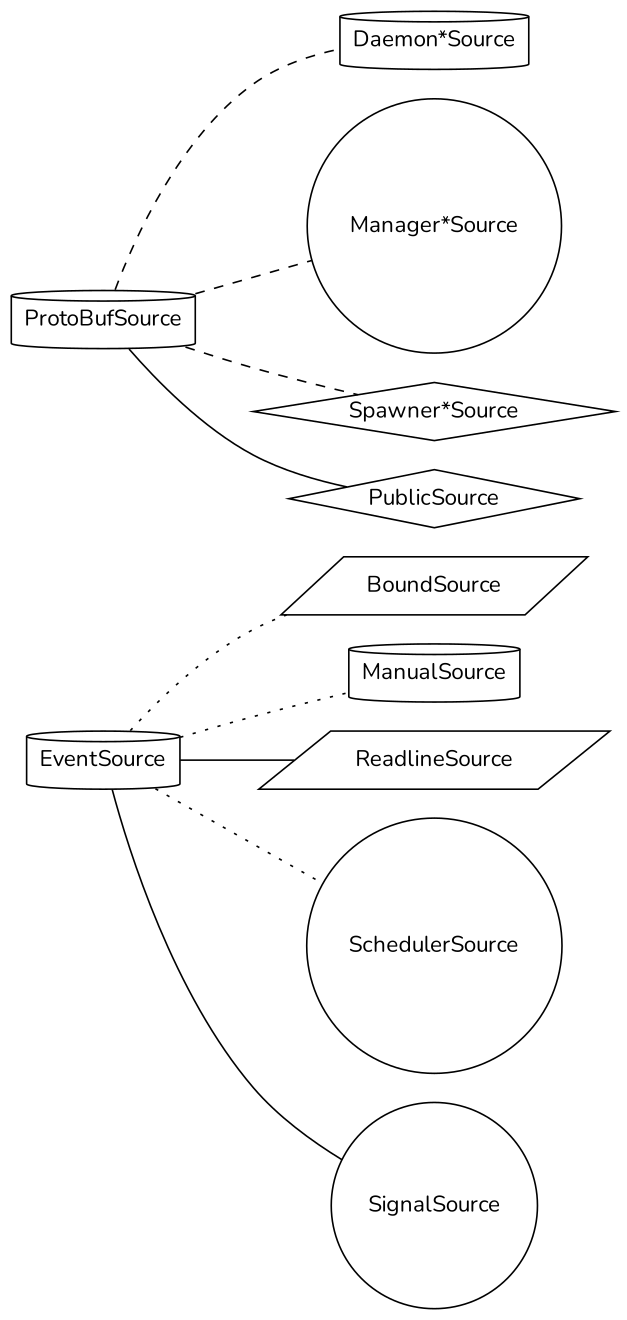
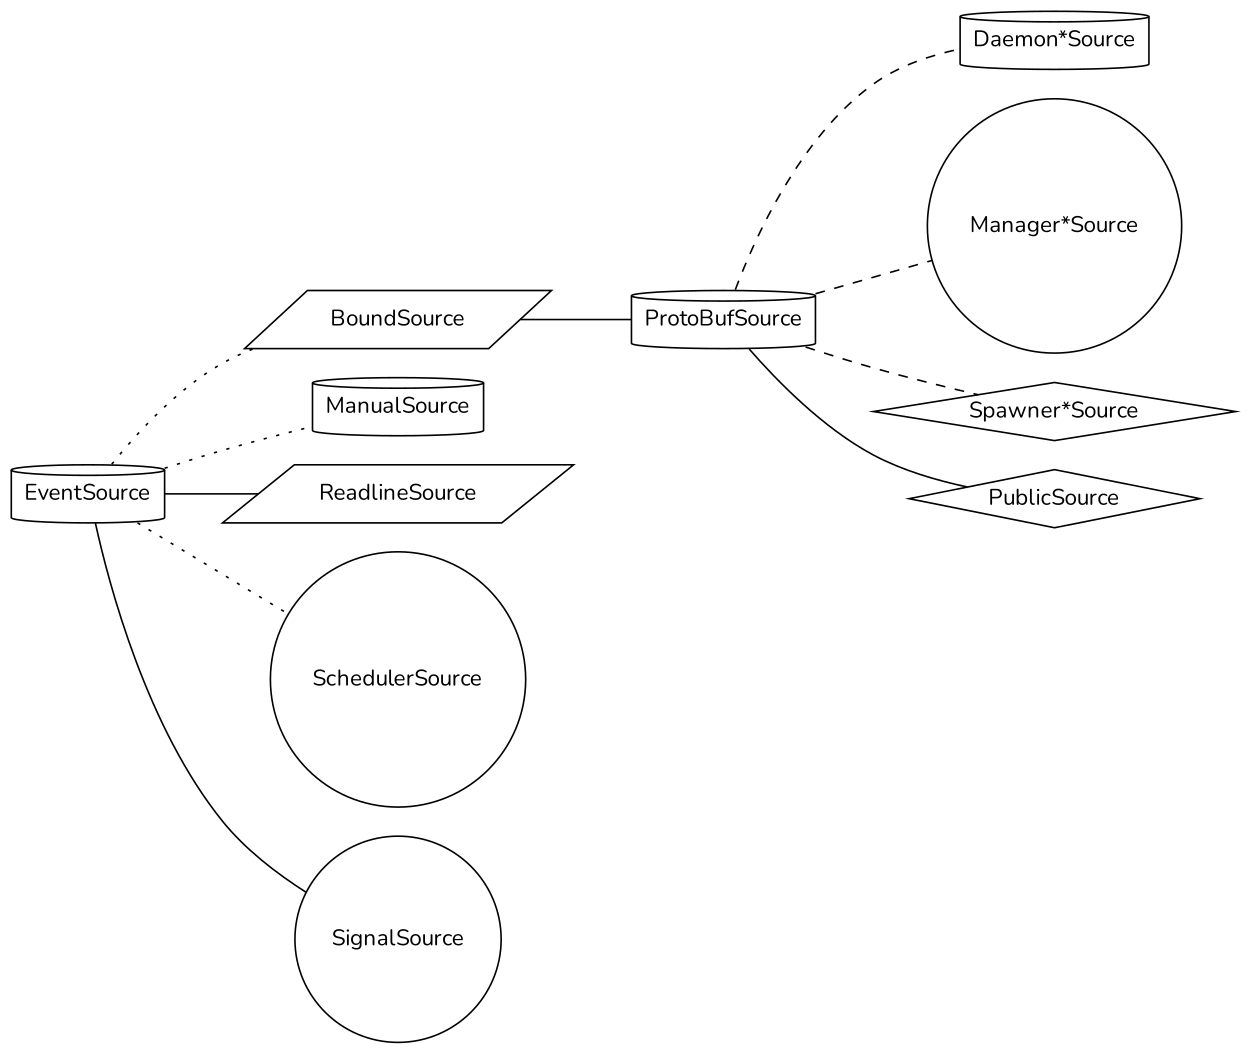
edge "BoundSource" -- "ProtoBufSource": added
